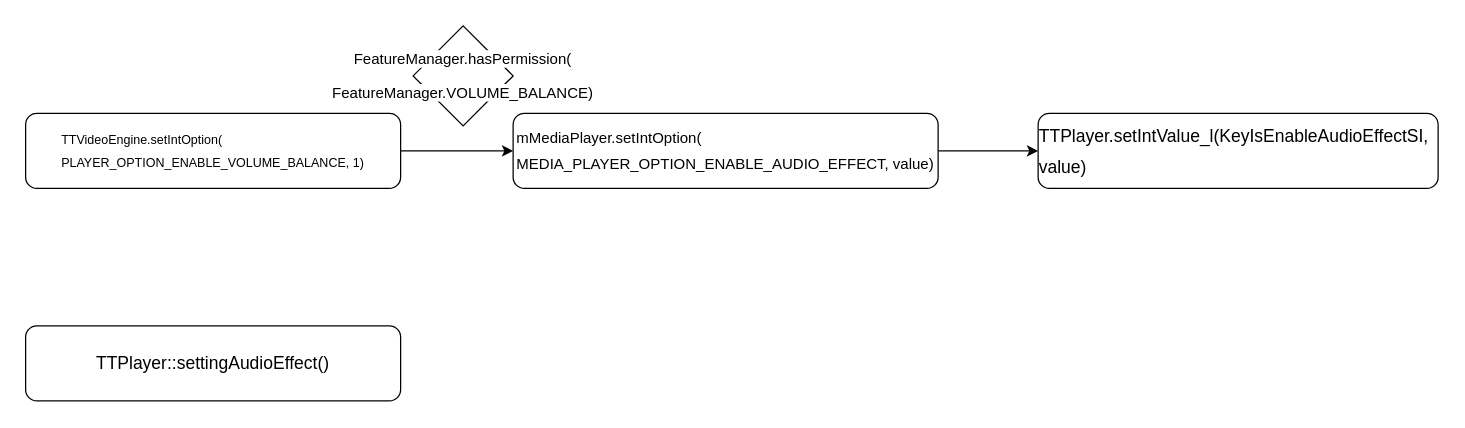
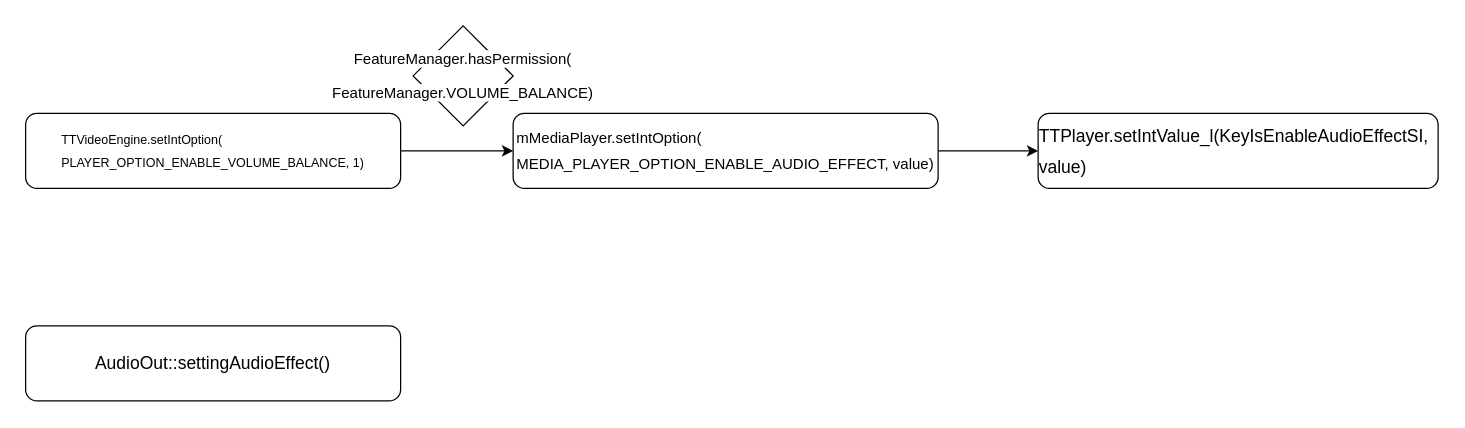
node "TTPlayer::settingAudioEffect()": label "TTPlayer::settingAudioEffect()" -> "AudioOut::settingAudioEffect()"
